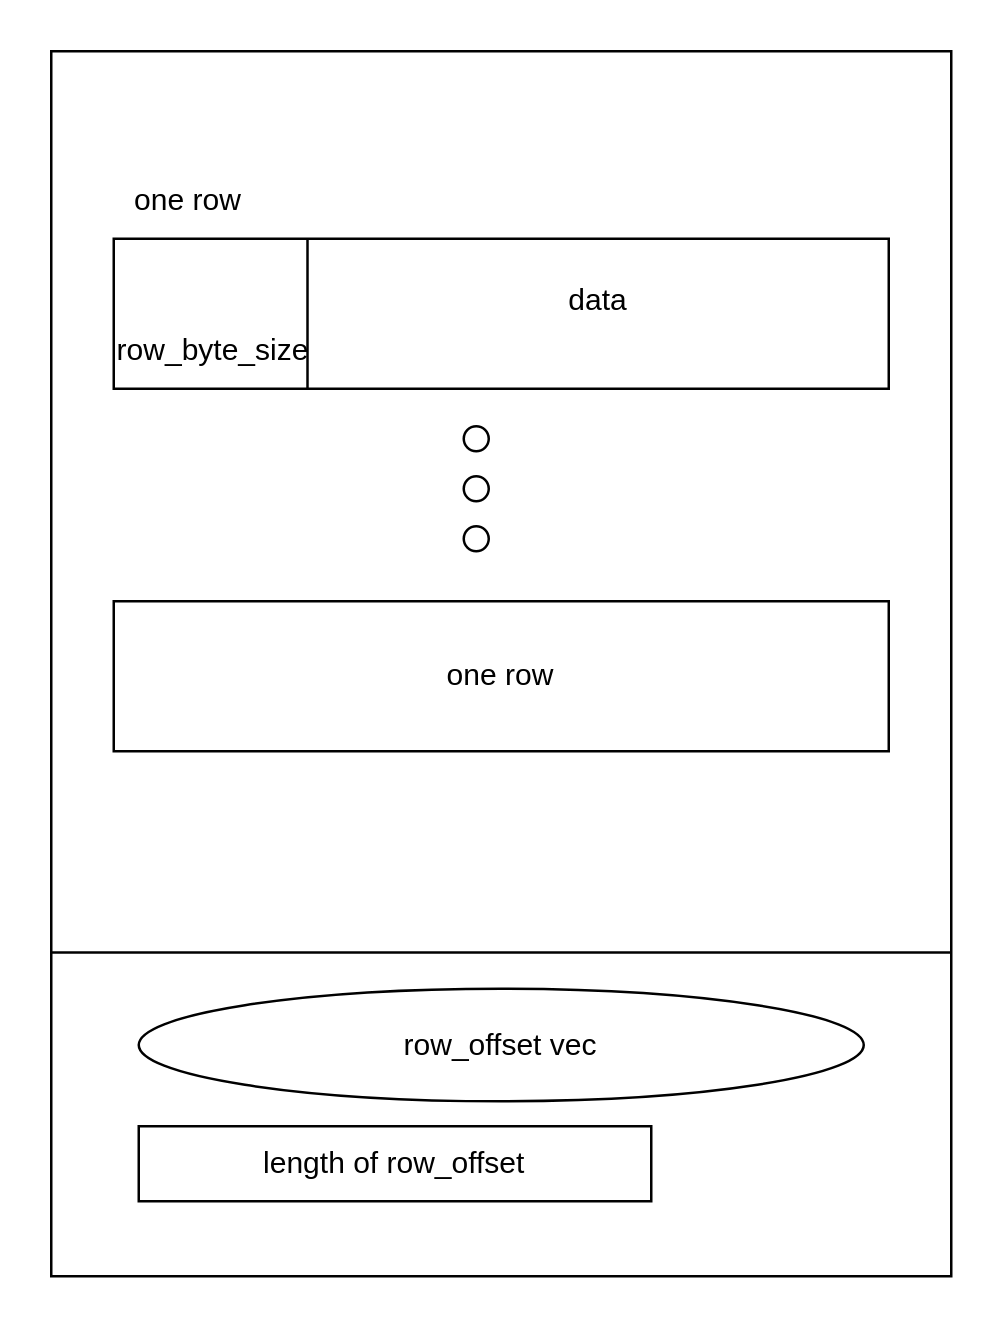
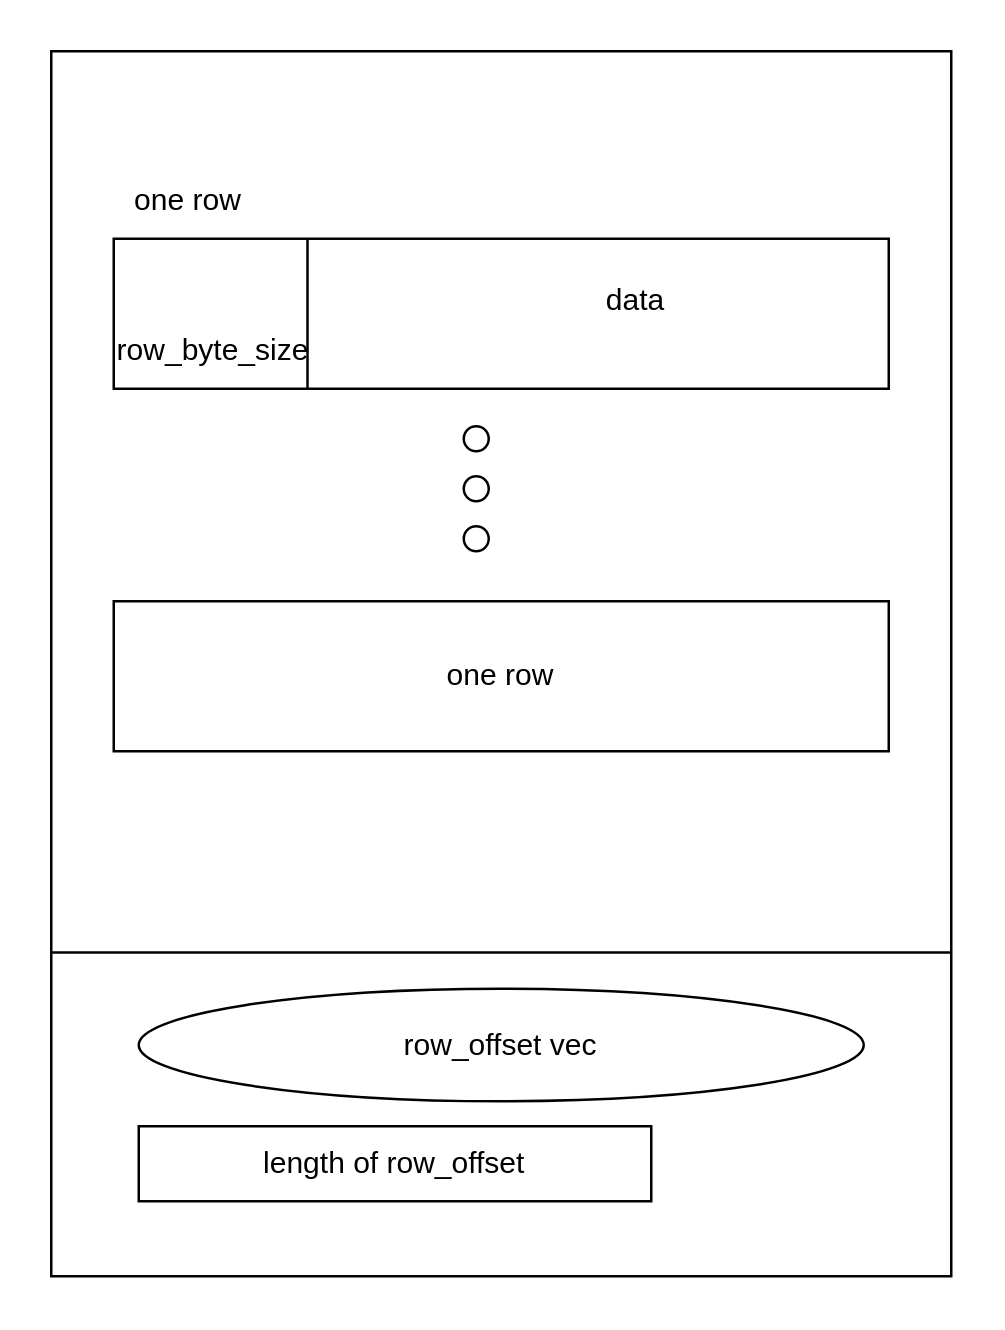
node "data": moved (599, 301) -> (636, 301)
